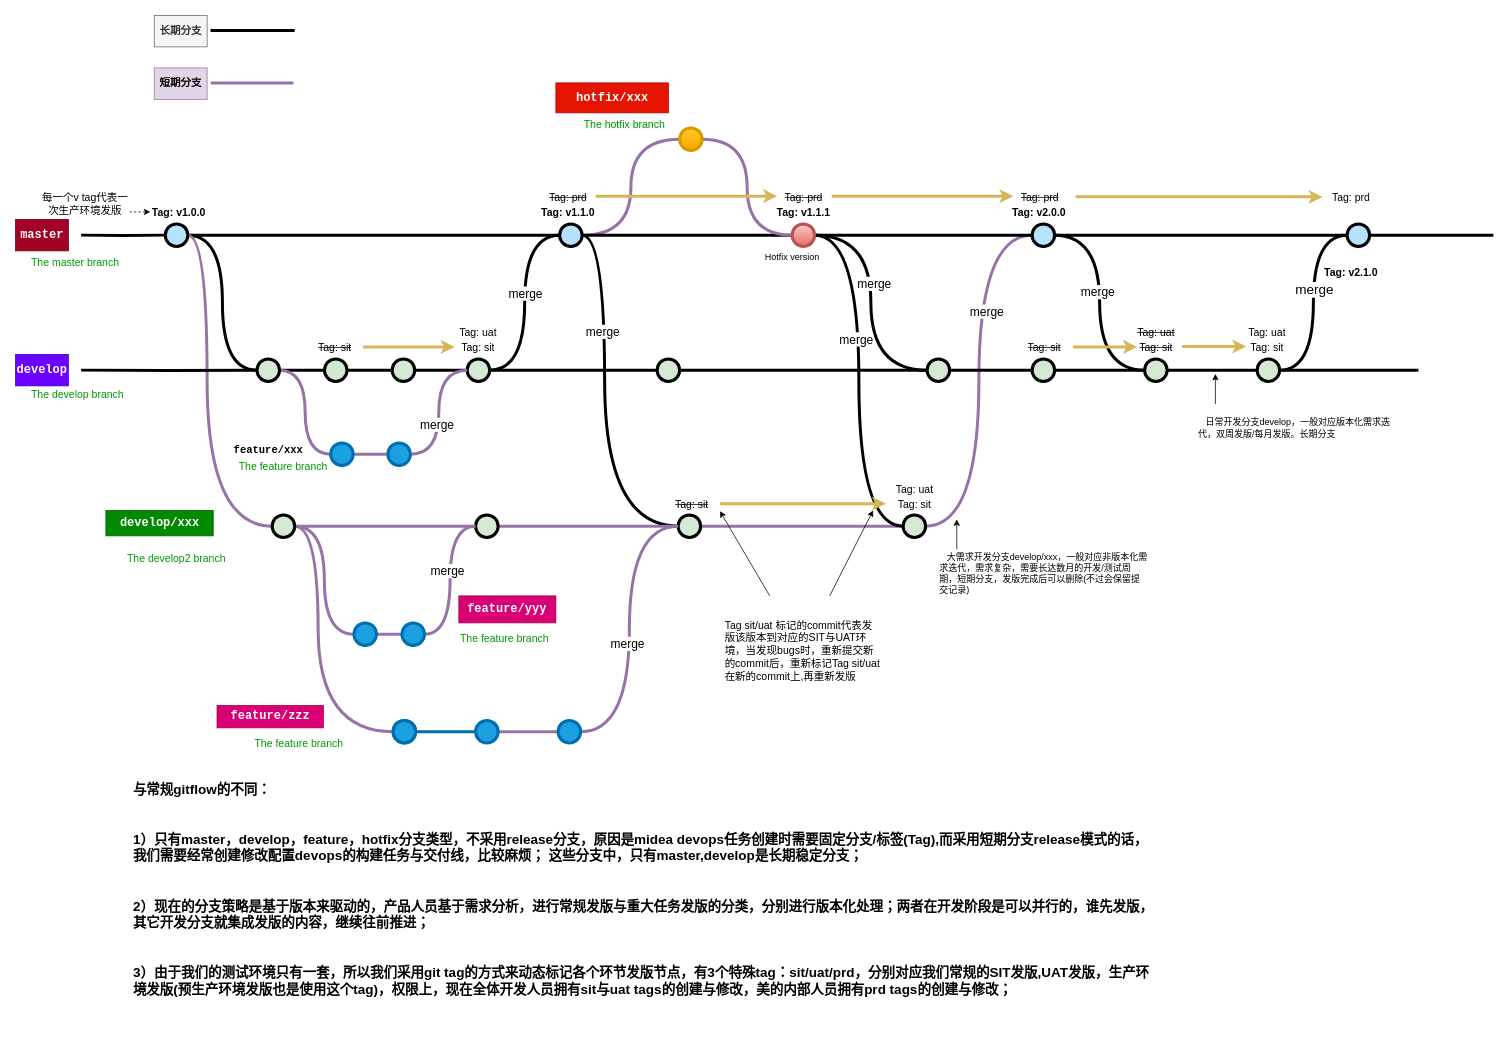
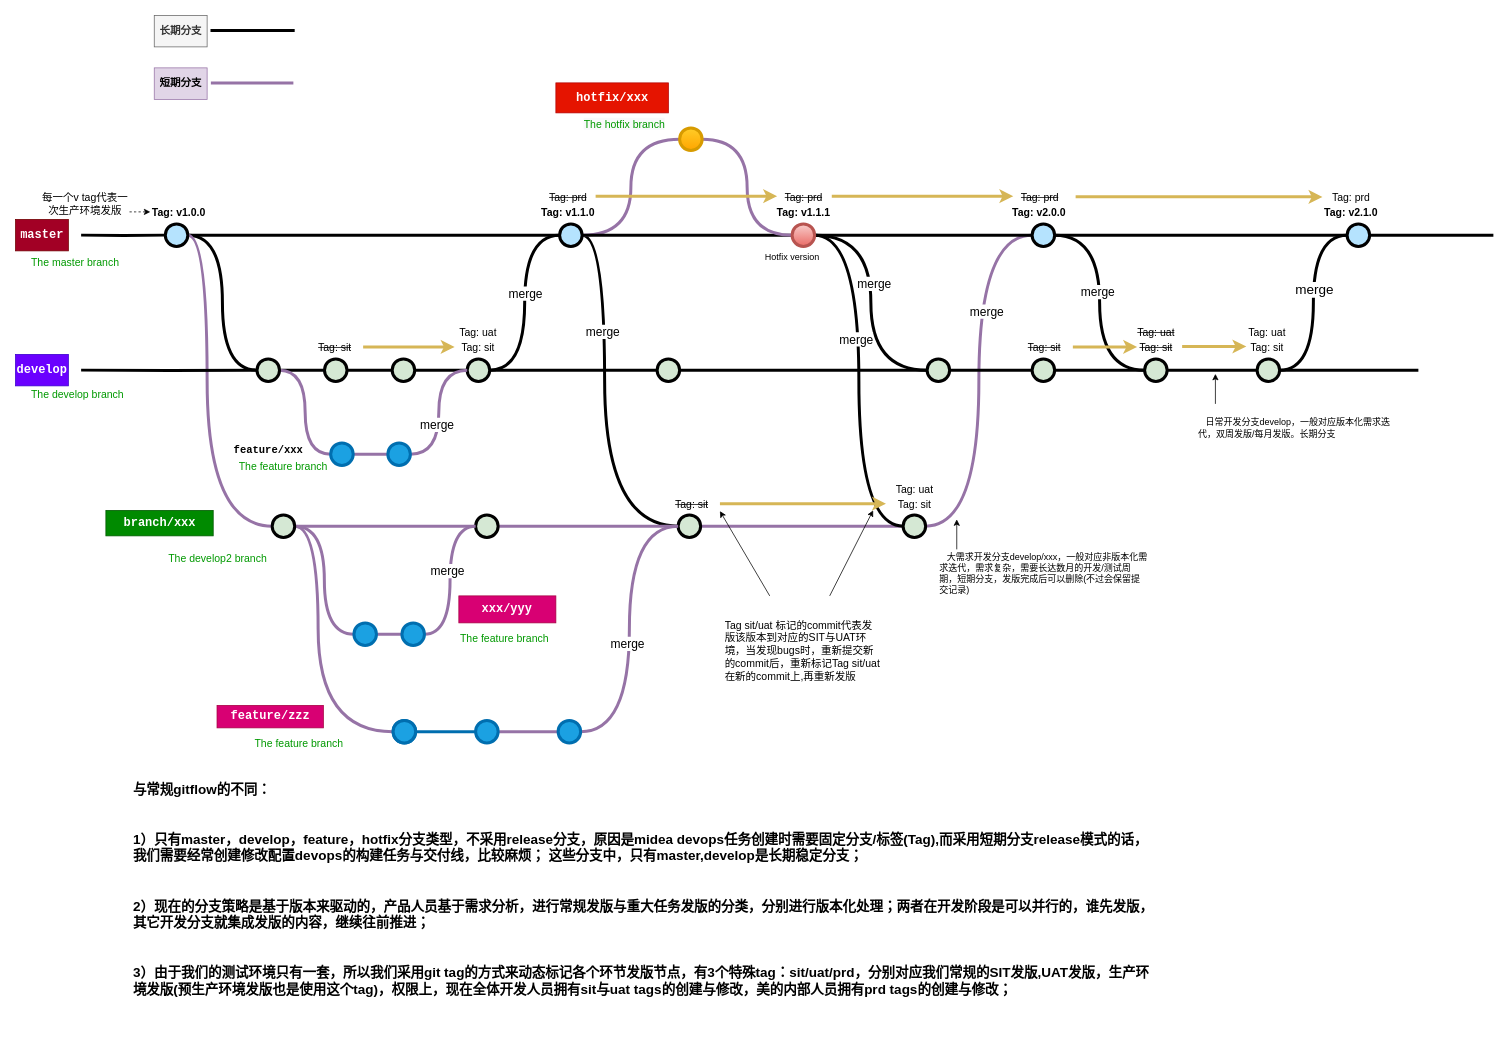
node "Tag: v2.1.0": moved (1351, 272) -> (1351, 212)
node "develop/xxx": label "develop/xxx" -> "branch/xxx"
node "The develop2 branch": moved (180, 558) -> (222, 558)
node "feature/yyy": label "feature/yyy" -> "xxx/yyy"
